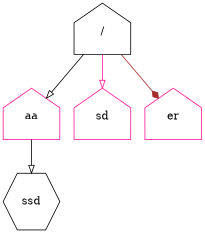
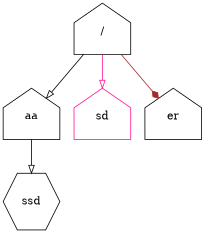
node "aa": color deeppink -> black
node "er": color deeppink -> black
